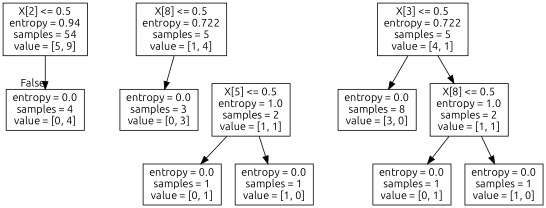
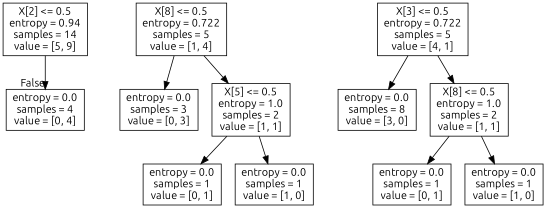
node "X[2] <= 0.5 entropy = 0.94 samples = 54 value = [5, 9]": label "X[2] <= 0.5 entropy = 0.94 samples = 54 value = [5, 9]" -> "X[2] <= 0.5 entropy = 0.94 samples = 14 value = [5, 9]"
edge "X[8] <= 0.5 entropy = 0.722 samples = 5 value = [1, 4]" -> "X[5] <= 0.5 entropy = 1.0 samples = 2 value = [1, 1]": added
